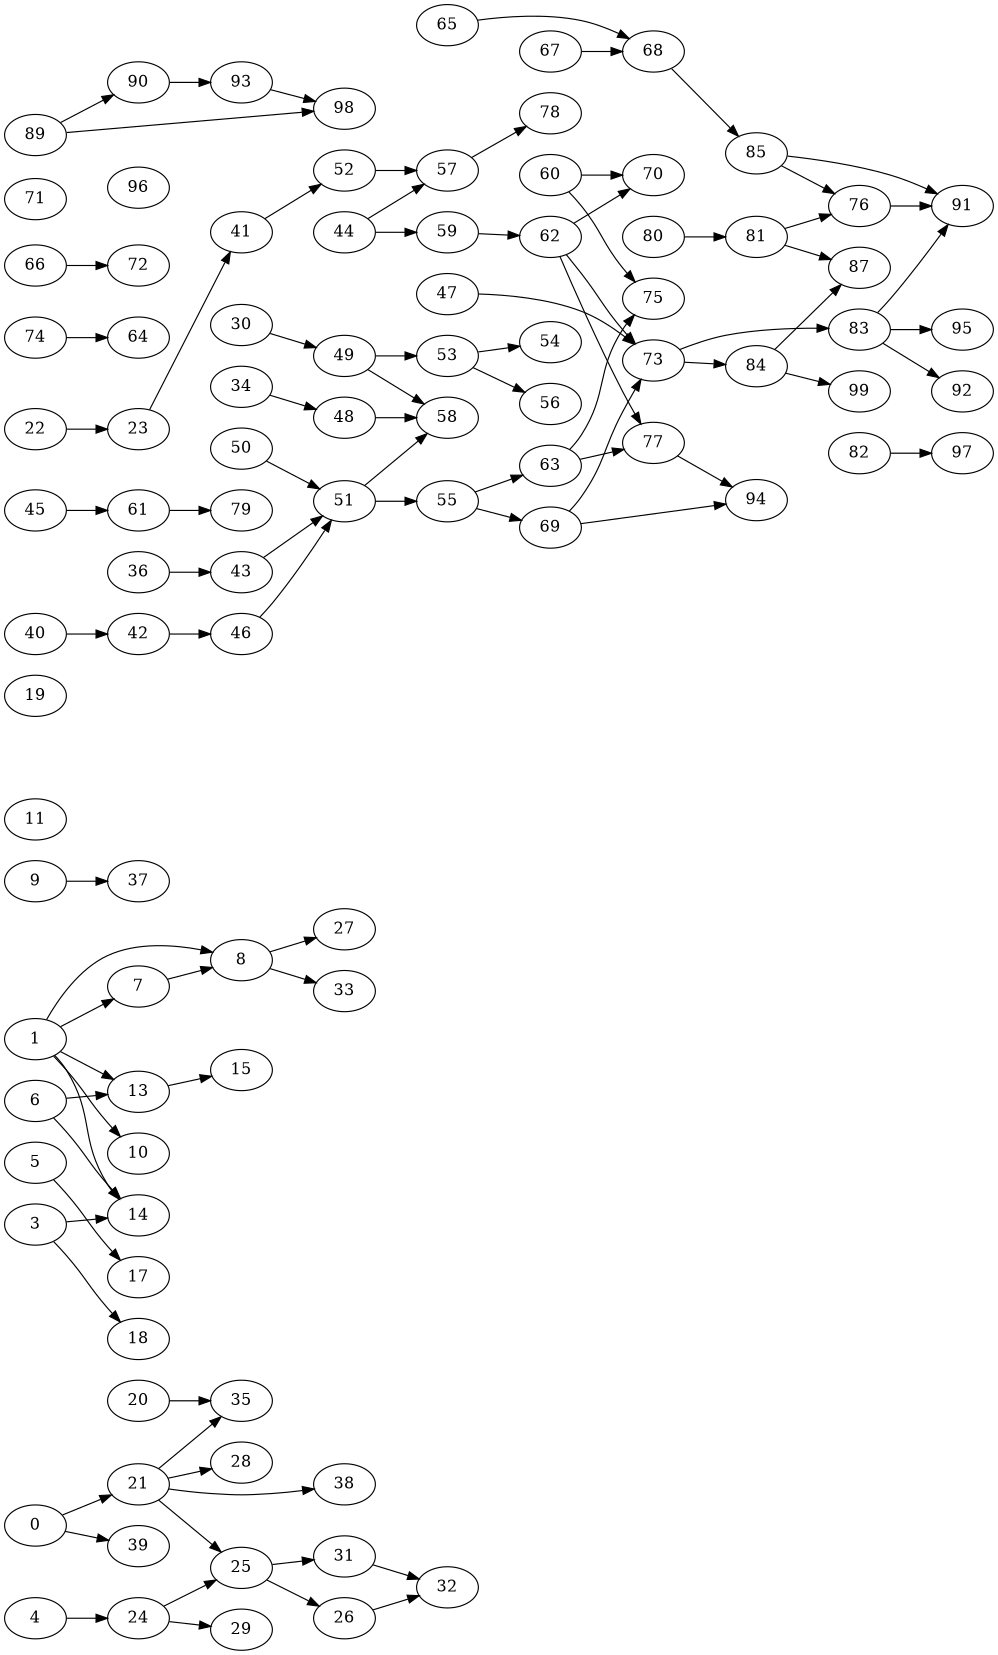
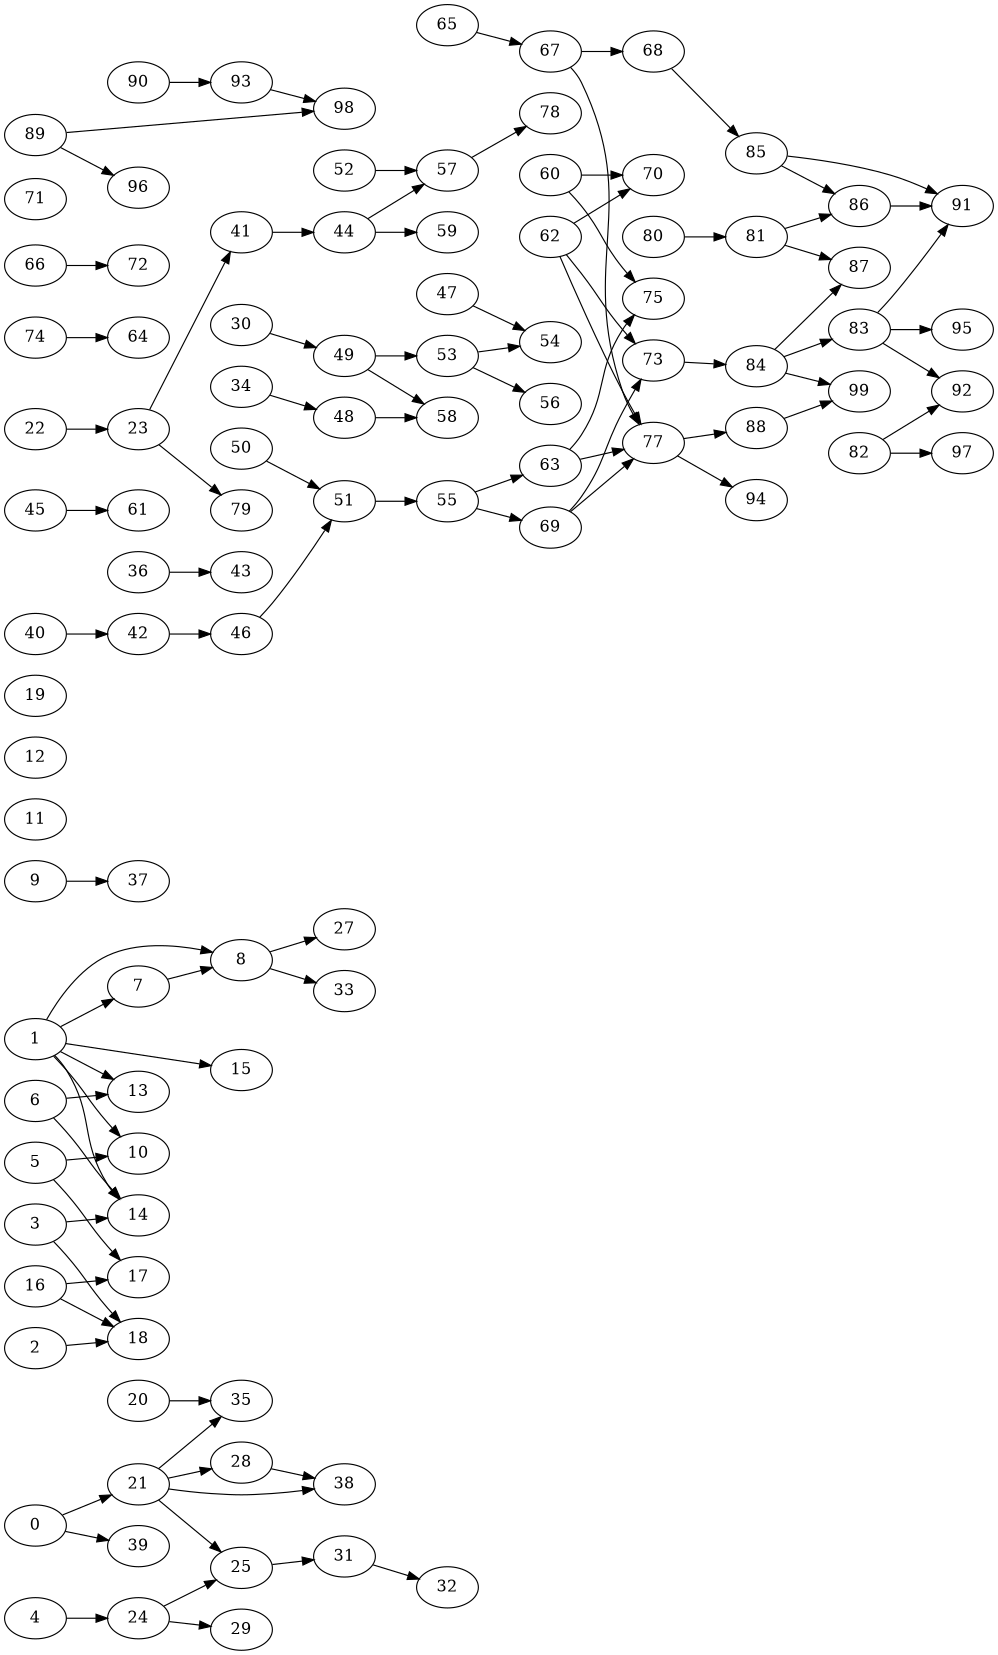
edge "65" -> "68": now "65" -> "67"
edge "89" -> "90": now "89" -> "96"
edge "41" -> "52": now "41" -> "44"
node "76": label "76" -> "86"
edge "67" -> "77": added
edge "59" -> "62": removed
edge "47" -> "73": now "47" -> "54"
edge "73" -> "83": now "84" -> "83"
edge "82" -> "92": added
node "88": added
edge "51" -> "58": removed
edge "61" -> "79": now "23" -> "79"
edge "69" -> "94": now "69" -> "77"
edge "43" -> "51": removed
node "12": added
edge "13" -> "15": now "1" -> "15"
edge "5" -> "10": added
node "16": added
node "2": added
edge "28" -> "38": added
node "26": removed
